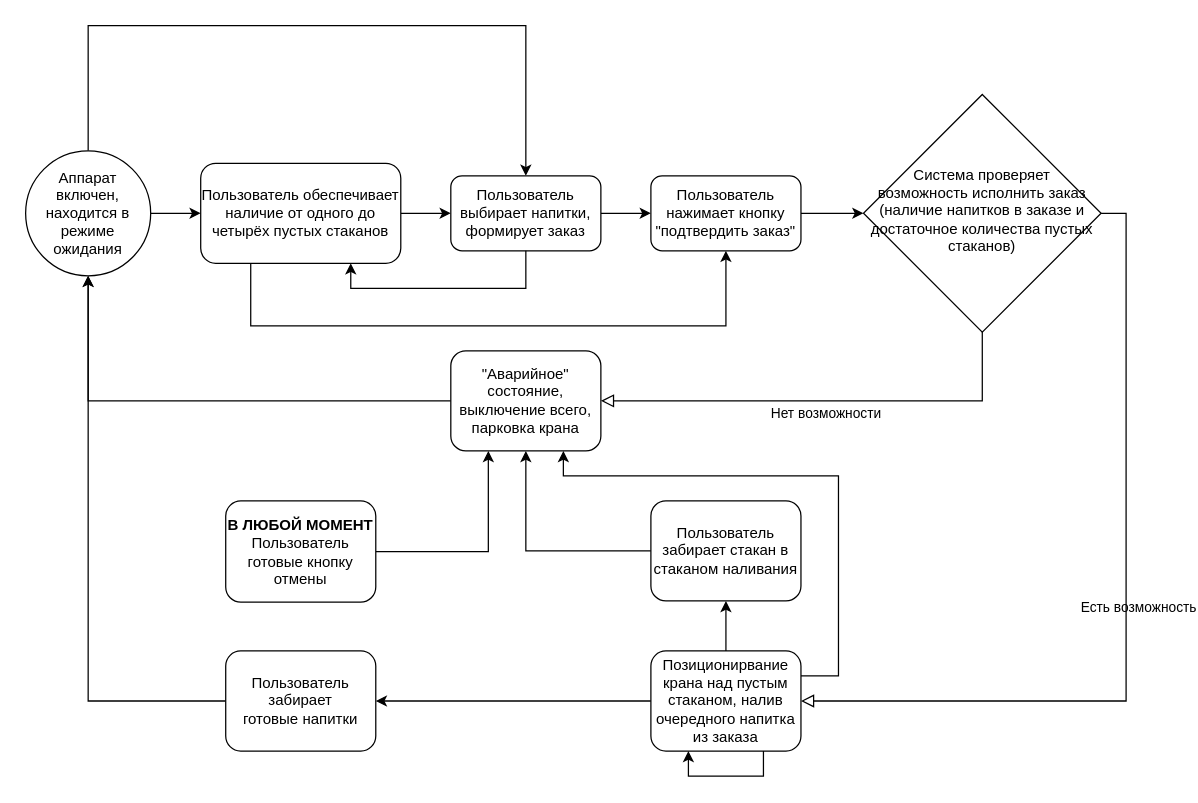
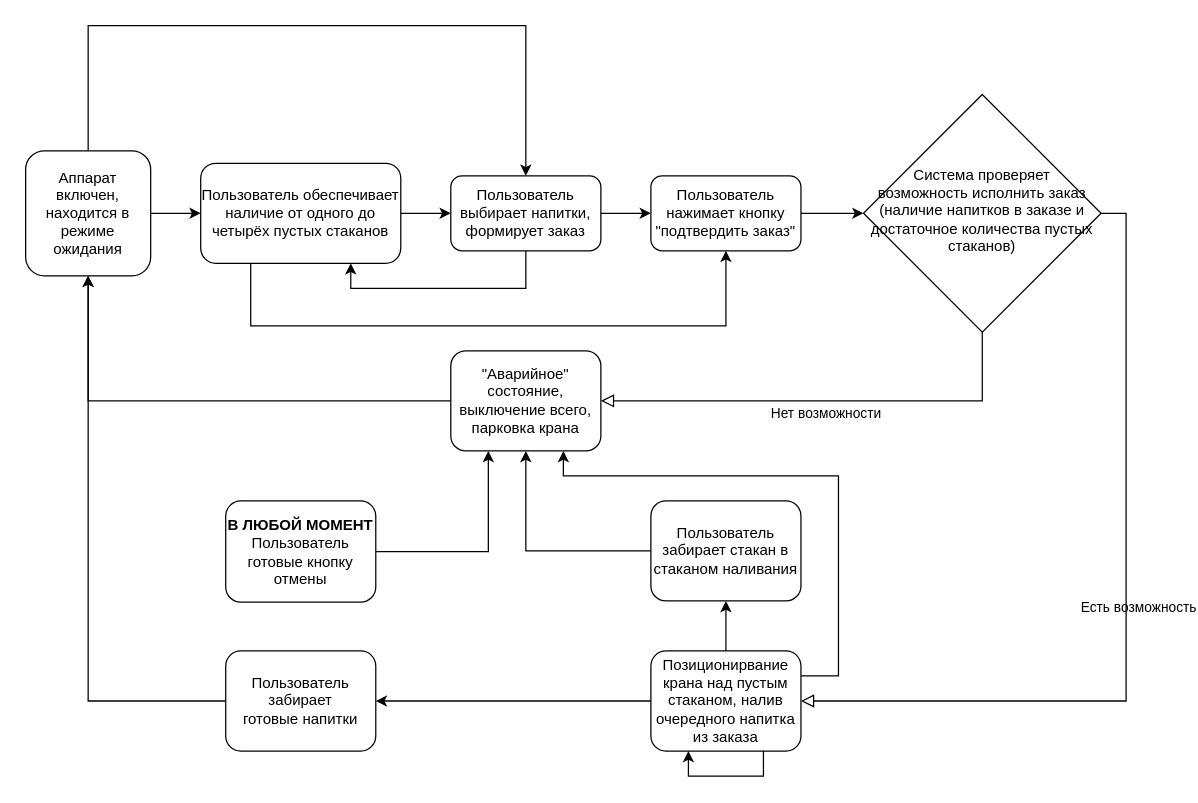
node "Аппарат включен, находится в режиме ожидания": shape ellipse -> rounded rectangle
